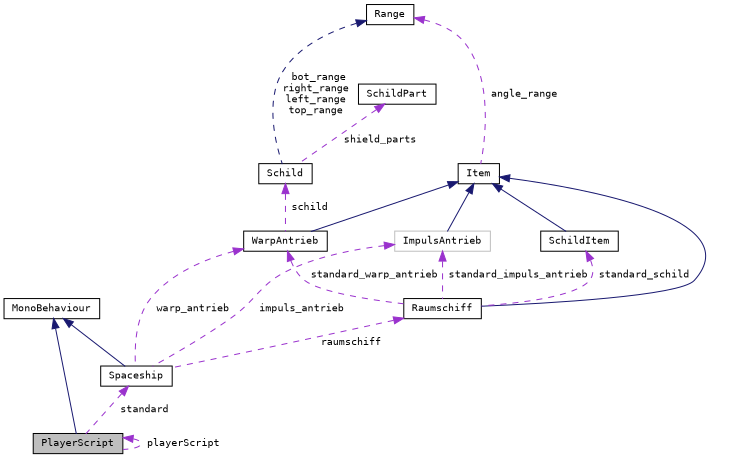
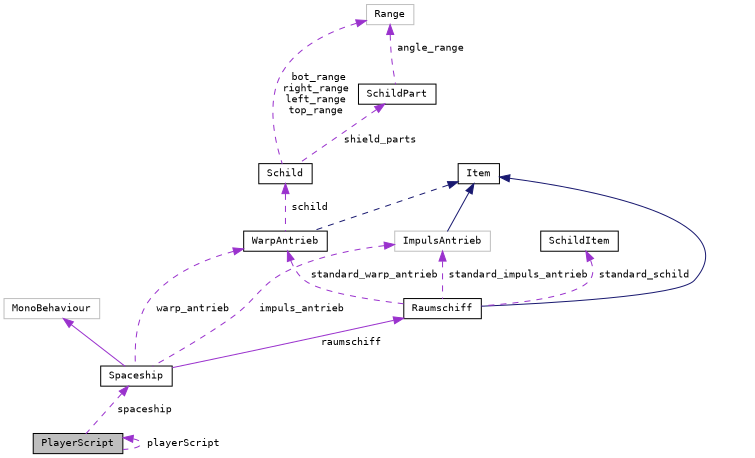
node "Range": color black -> grey75
edge "Schild" -> "Range": color midnightblue -> darkorchid3
edge "Item" -> "Range": now "SchildPart" -> "Range"
edge "WarpAntrieb" -> "Item": style solid -> dashed
edge "SchildItem" -> "Item": removed
node "MonoBehaviour": color black -> grey75
edge "Spaceship" -> "Raumschiff": style dashed -> solid
edge "Spaceship" -> "MonoBehaviour": color midnightblue -> darkorchid3
edge "PlayerScript" -> "MonoBehaviour": removed
edge "PlayerScript" -> "Spaceship": label " standard" -> " spaceship"
